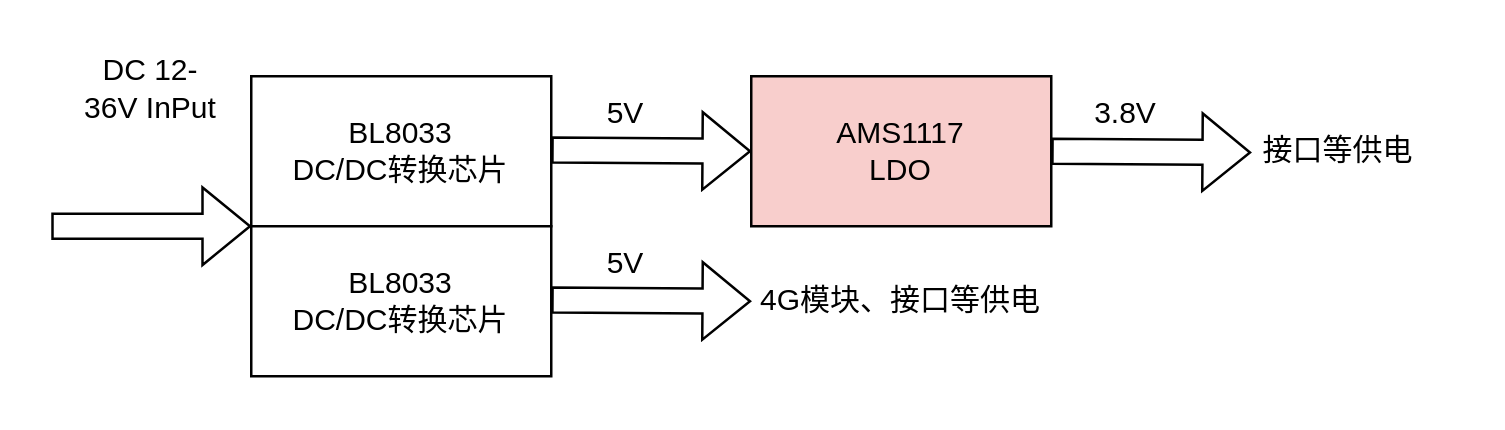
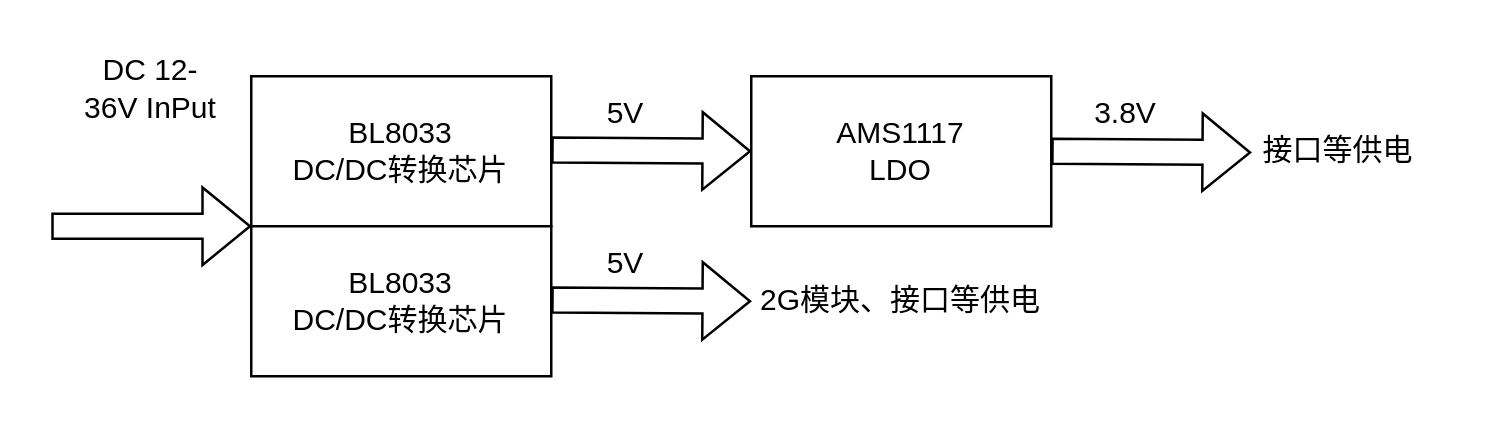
node "AMS1117 LDO": fillcolor #f8cecc -> #ffffff
node "4G模块、接口等供电": label "4G模块、接口等供电" -> "2G模块、接口等供电"
